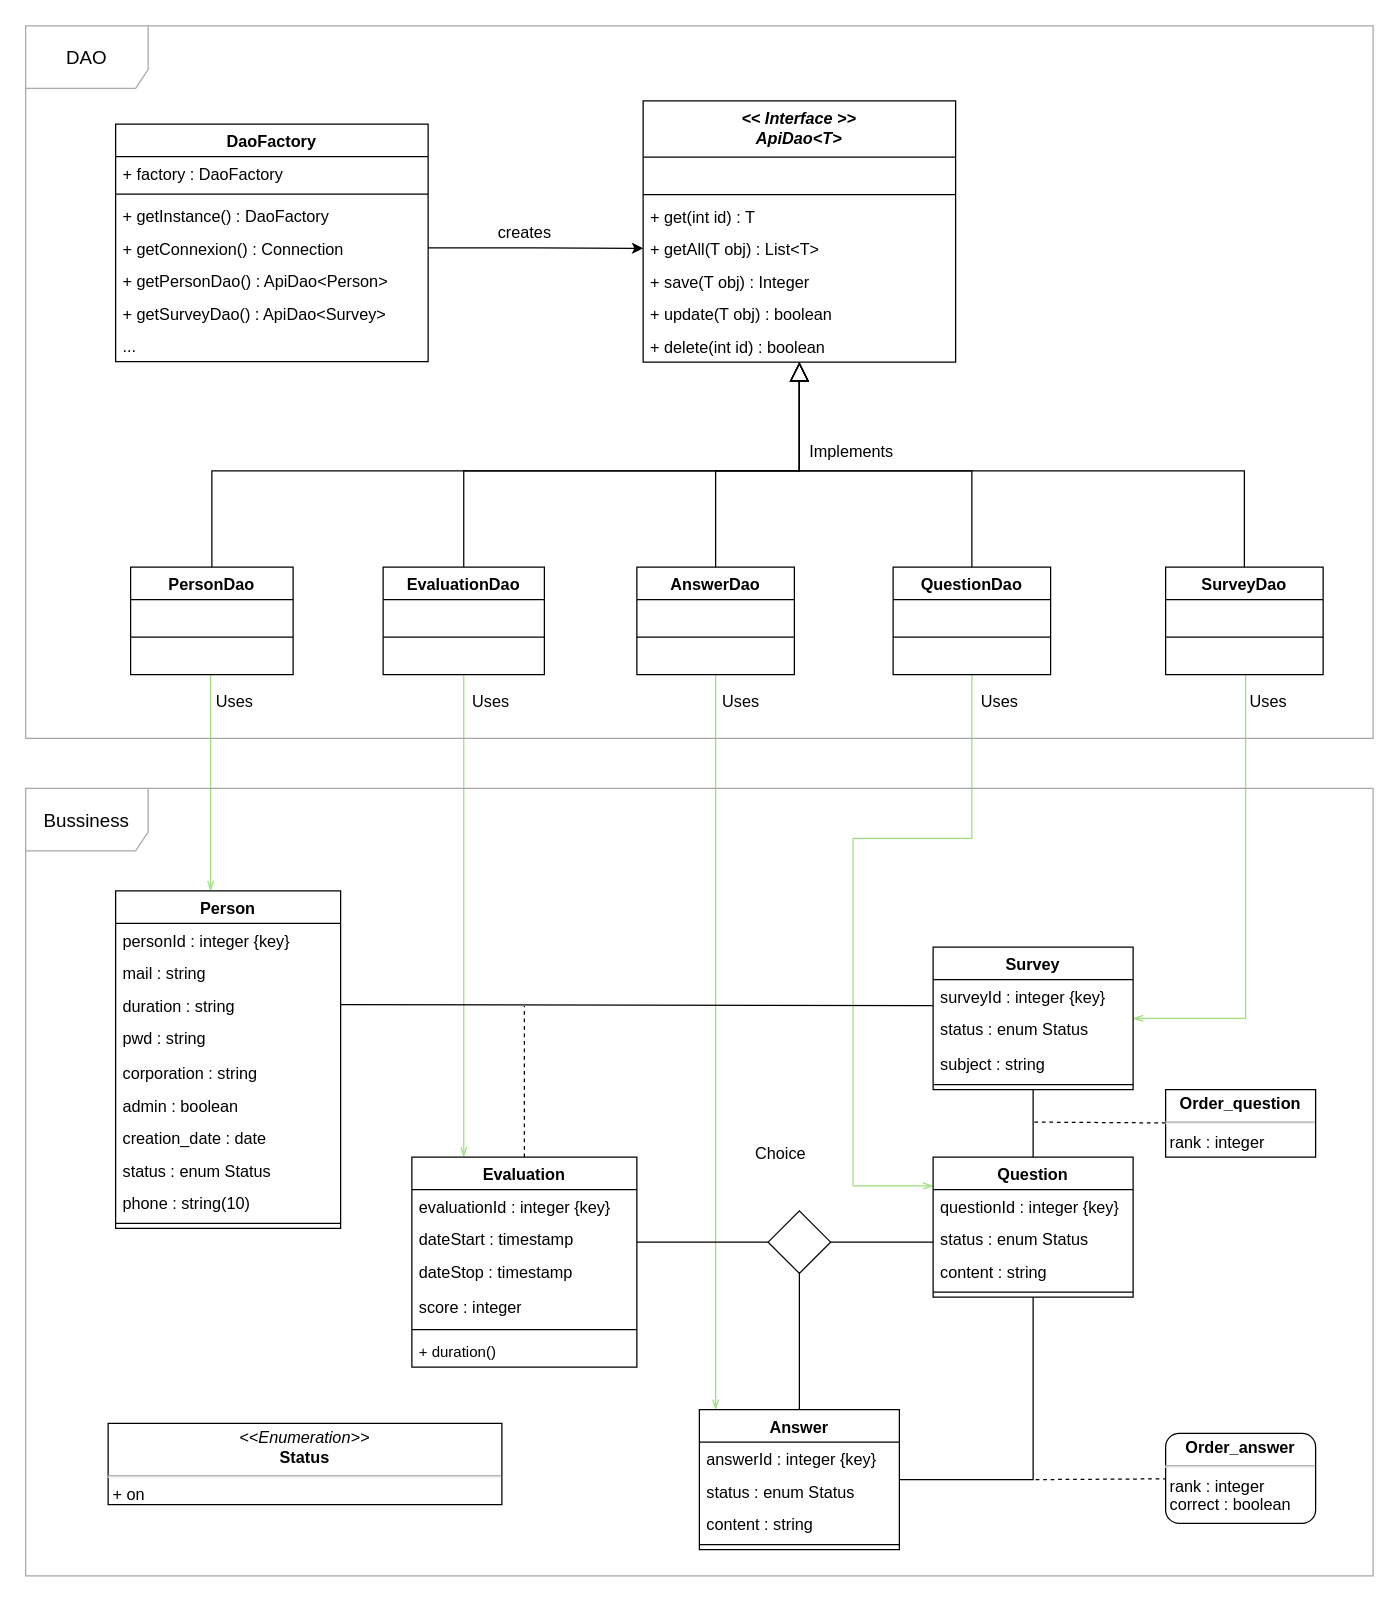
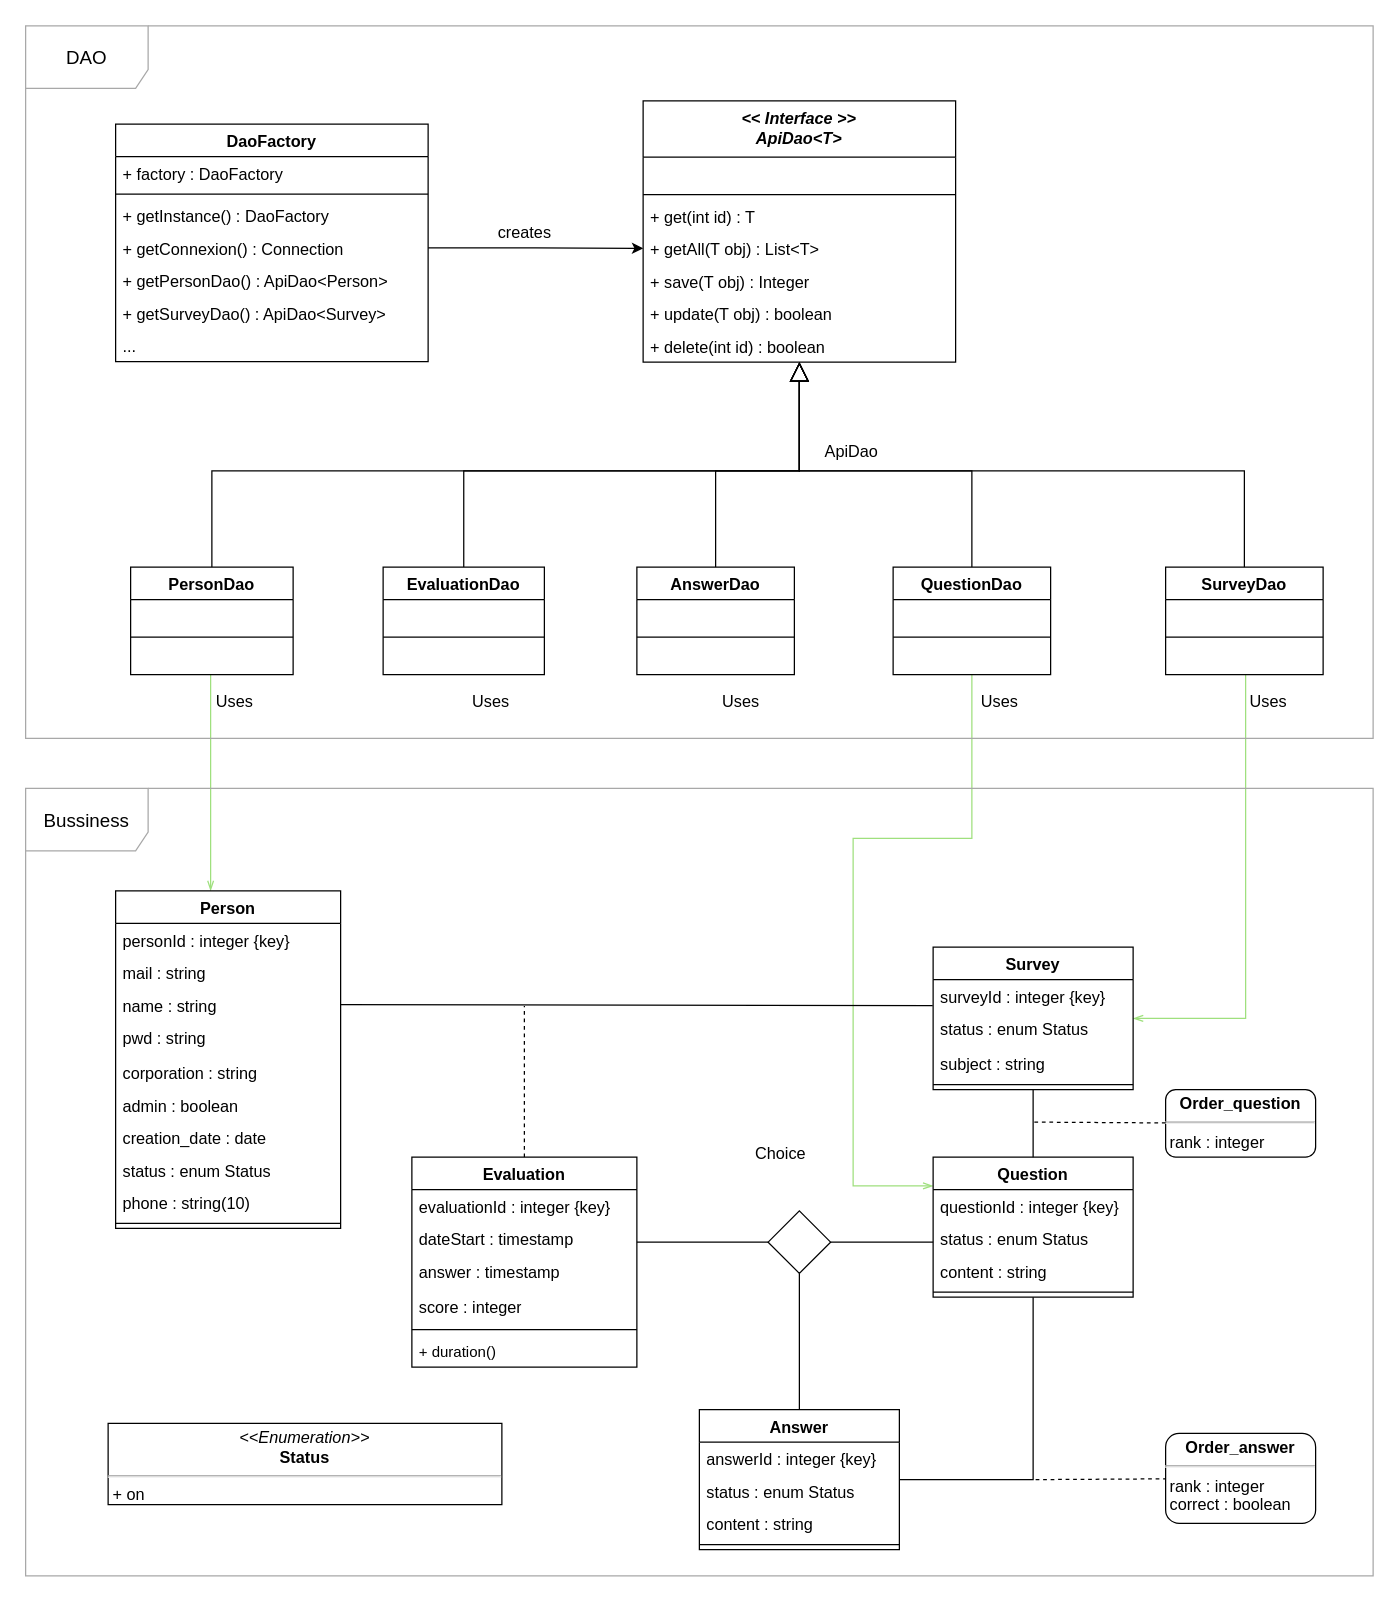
node "Implements": label "Implements" -> "ApiDao"
edge "EvaluationDao" -> "Evaluation": removed
node "duration : string": label "duration : string" -> "name : string"
edge "AnswerDao" -> "Answer": removed
node "Order_question rank : integer": shape rectangle -> rounded rectangle
node "dateStop : timestamp": label "dateStop : timestamp" -> "answer : timestamp"
